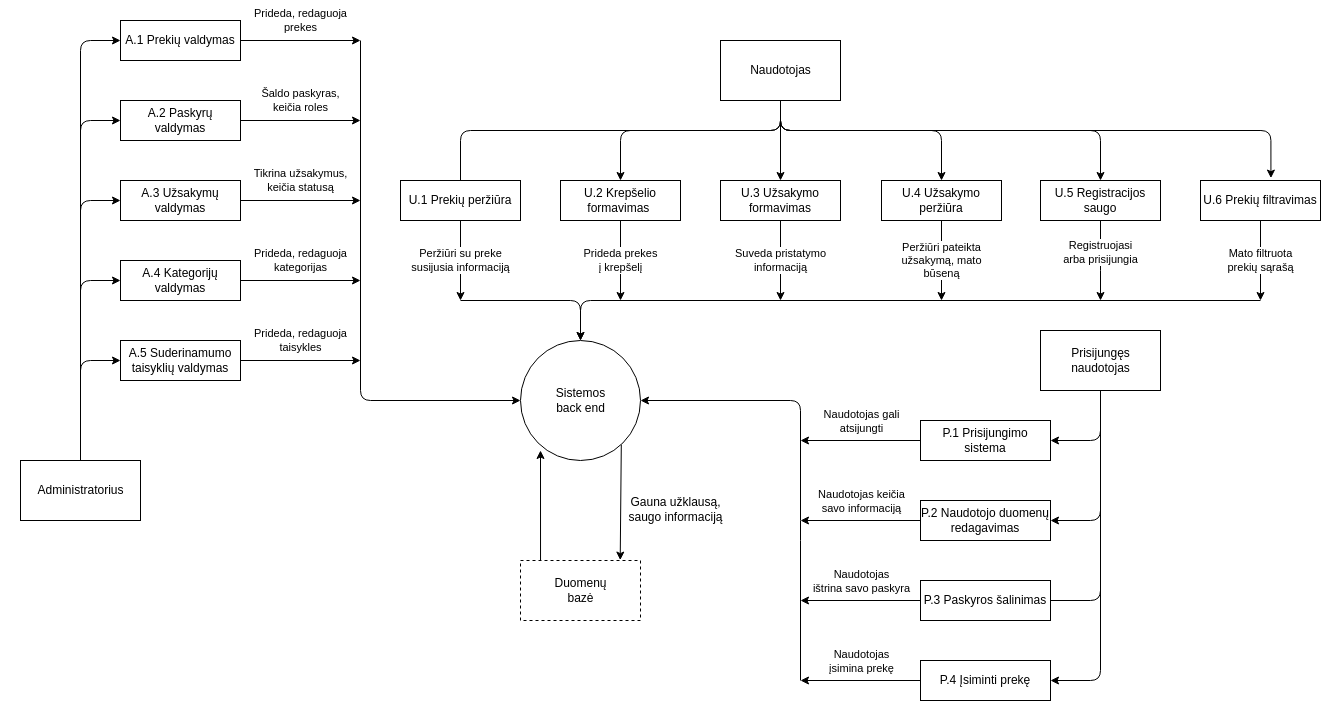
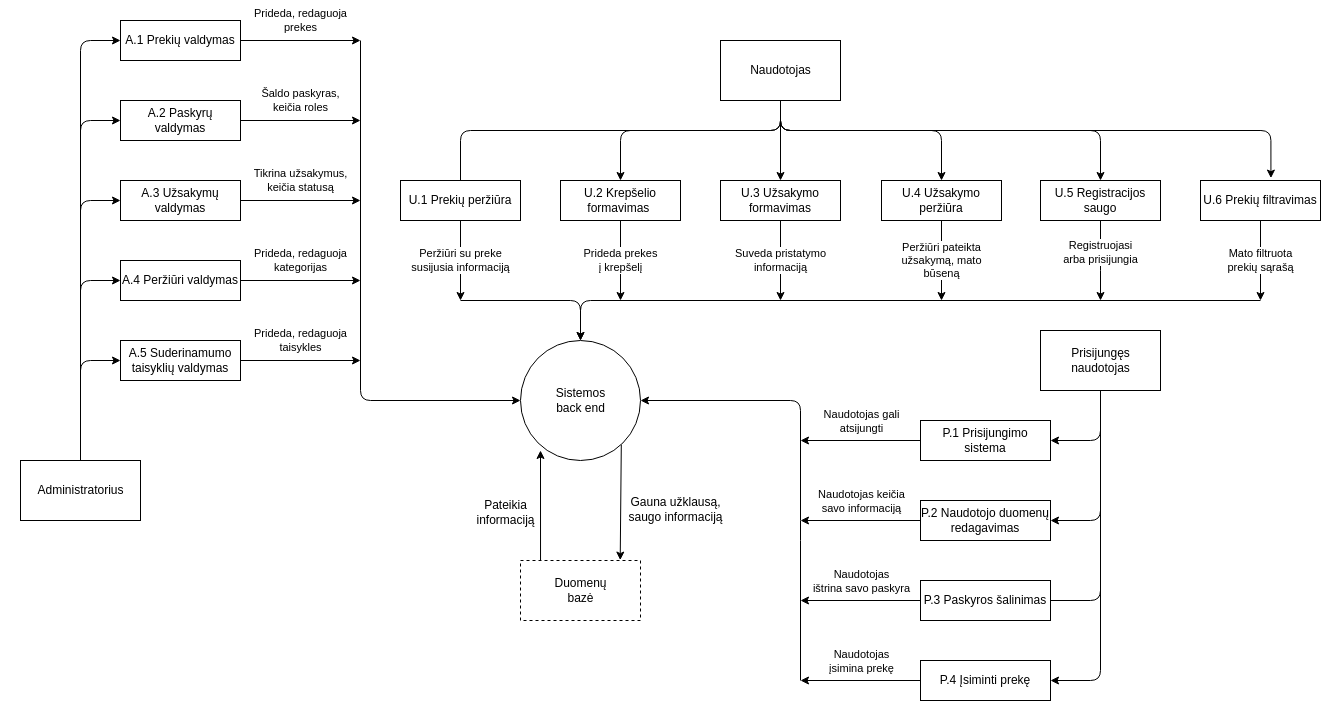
node "A.4 Kategorijų valdymas": label "A.4 Kategorijų valdymas" -> "A.4 Peržiūri valdymas"
node "Pateikia informaciją": added
